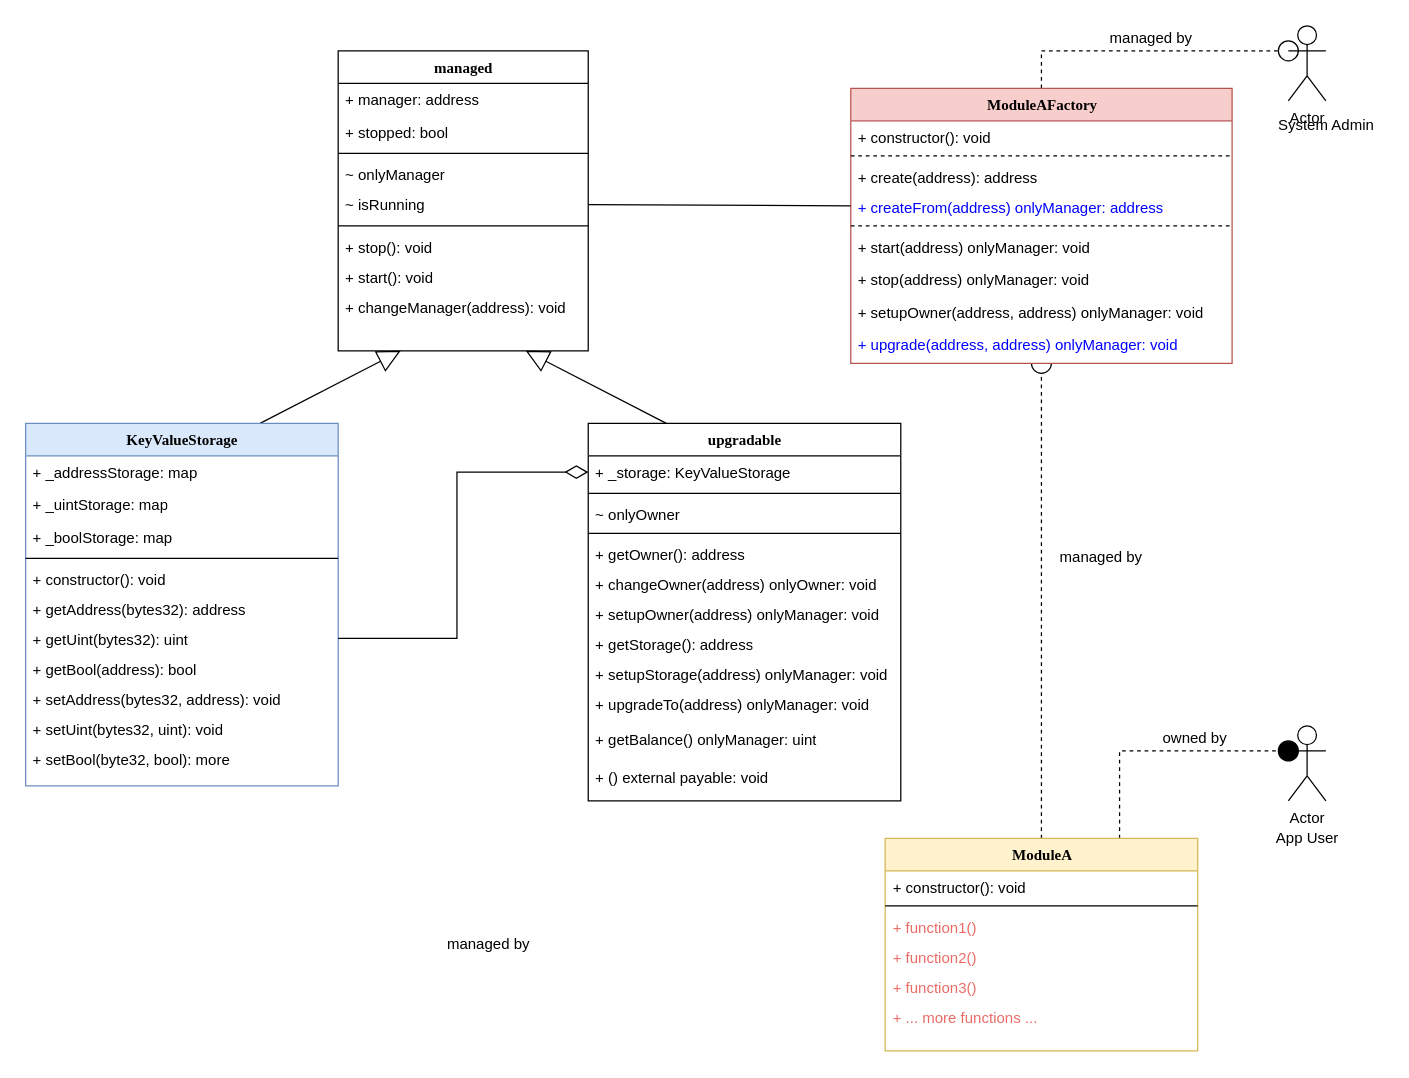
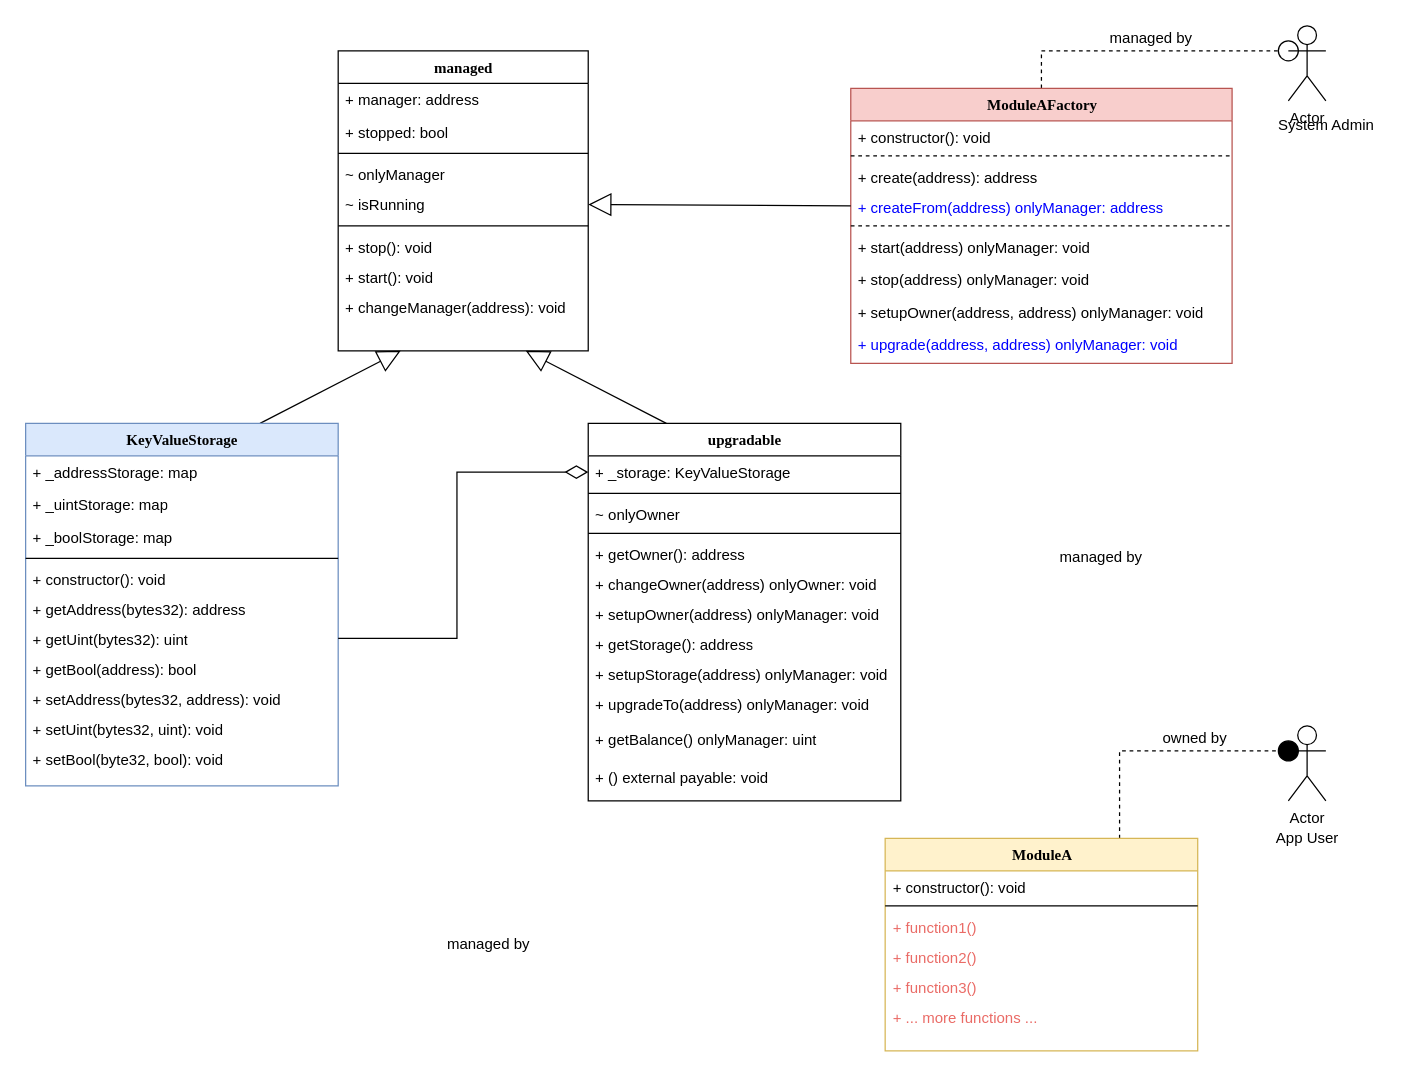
edge "~ isRunning" -- "+ createFrom(address) onlyManager: address": arrowhead none -> block
edge "ModuleA" -> "ModuleAFactory": removed
node "+ setBool(byte32, bool): more": label "+ setBool(byte32, bool): more" -> "+ setBool(byte32, bool): void"
